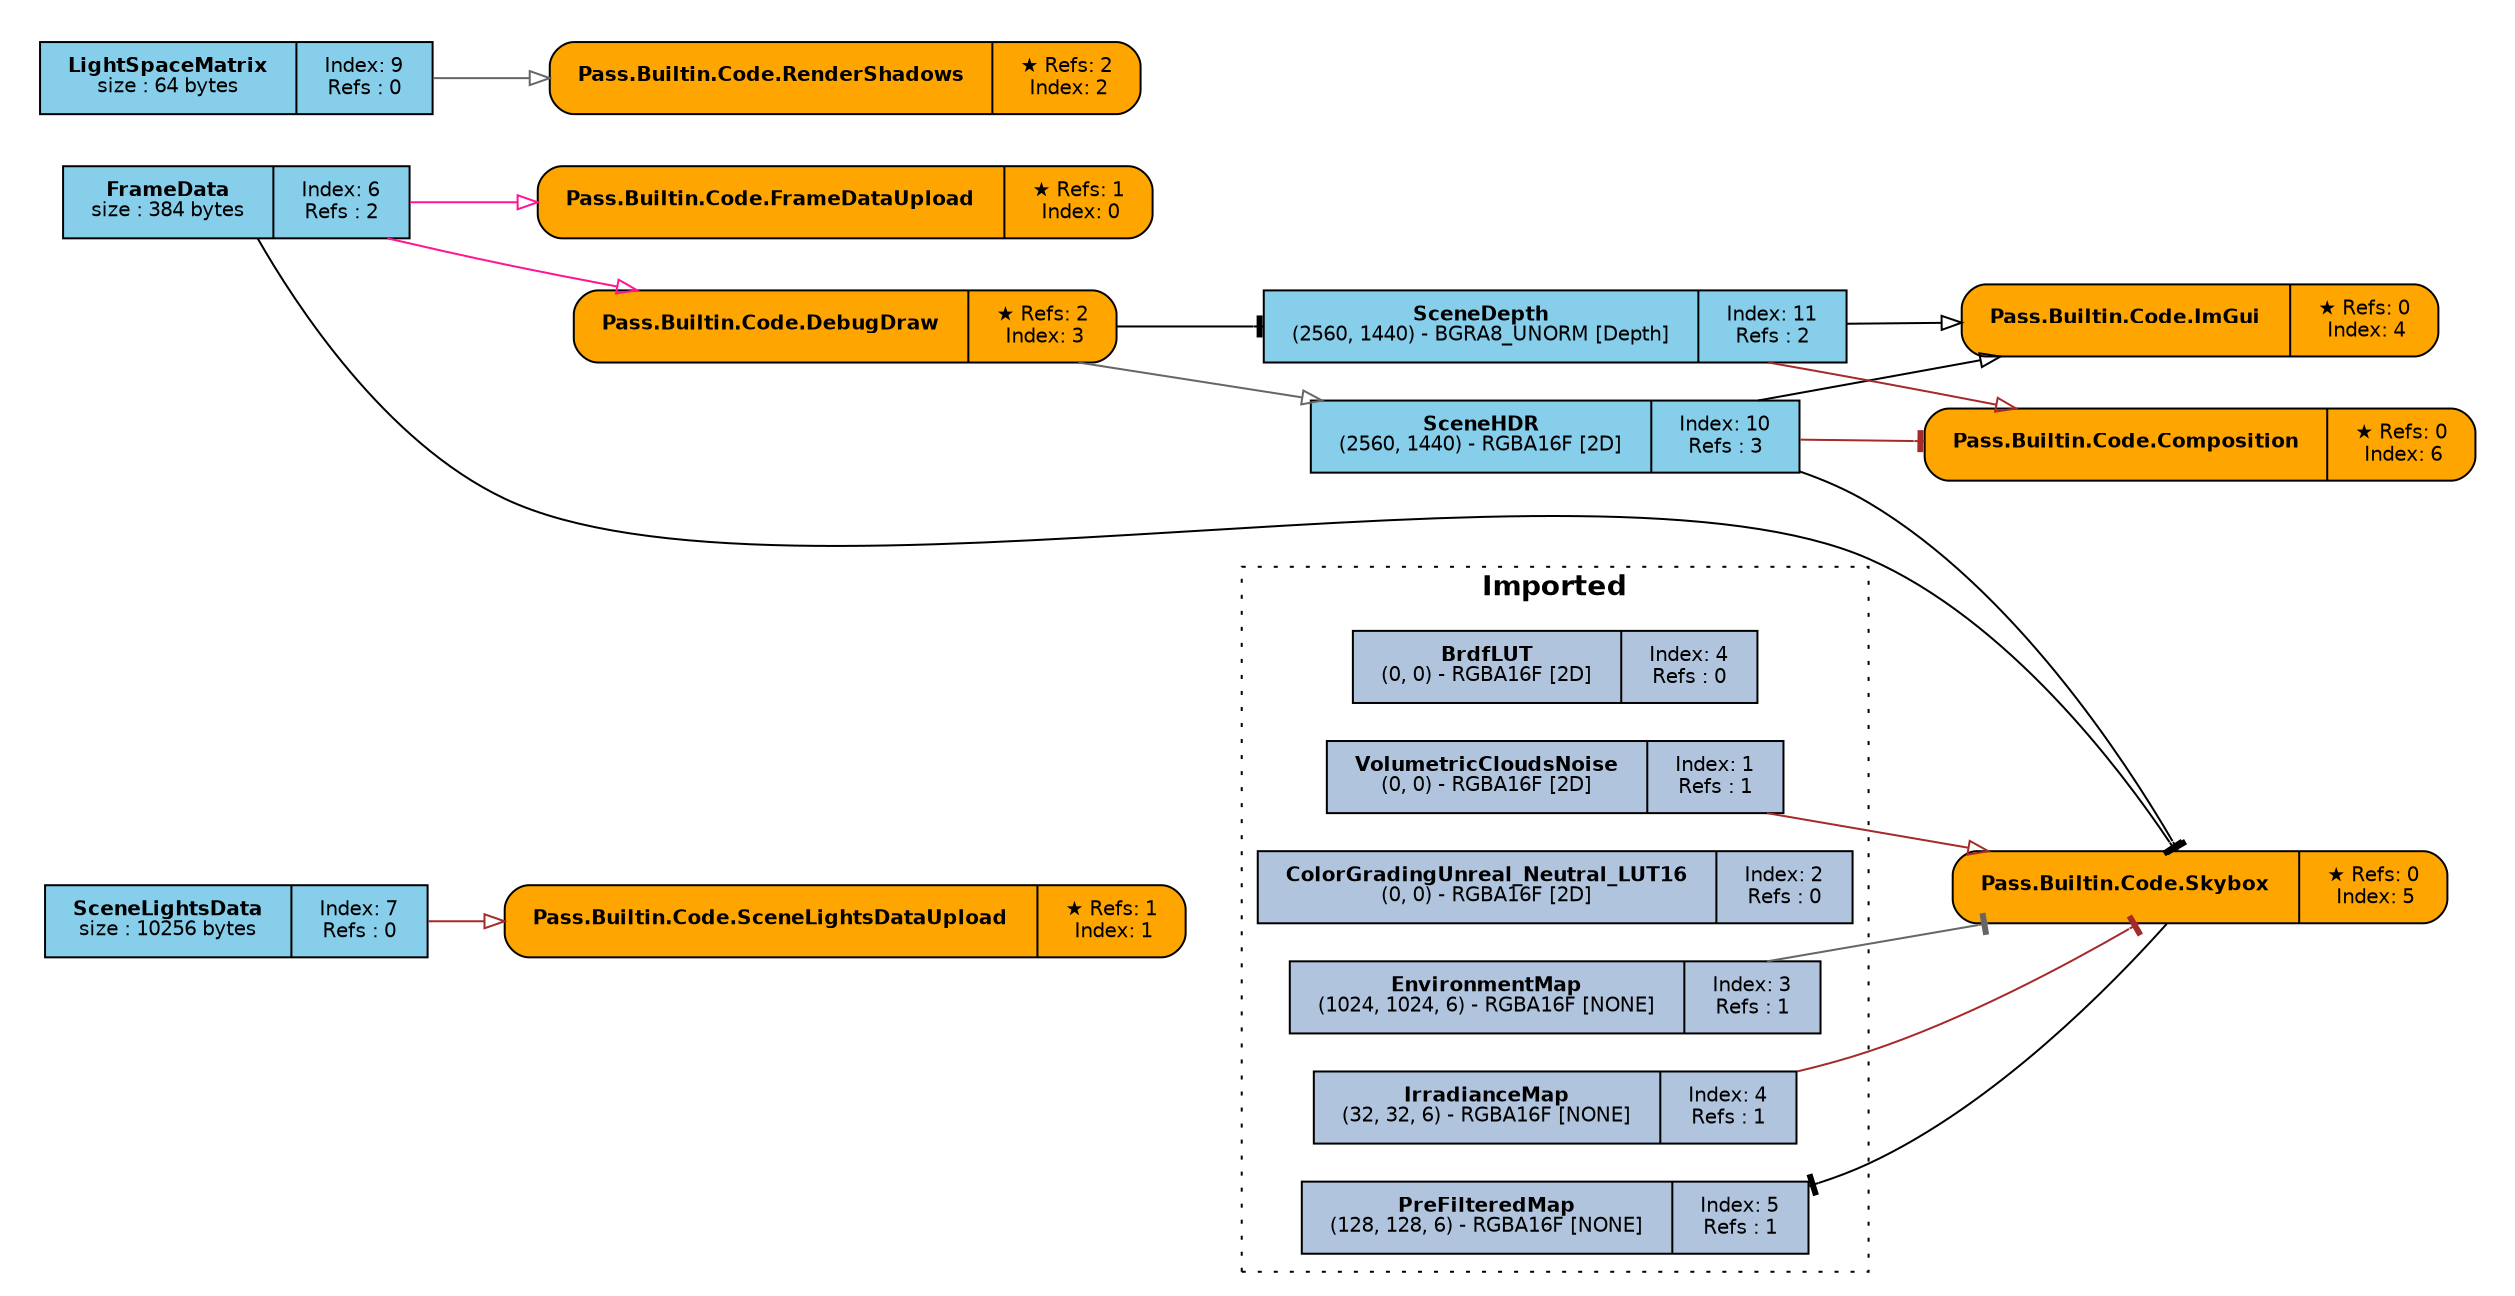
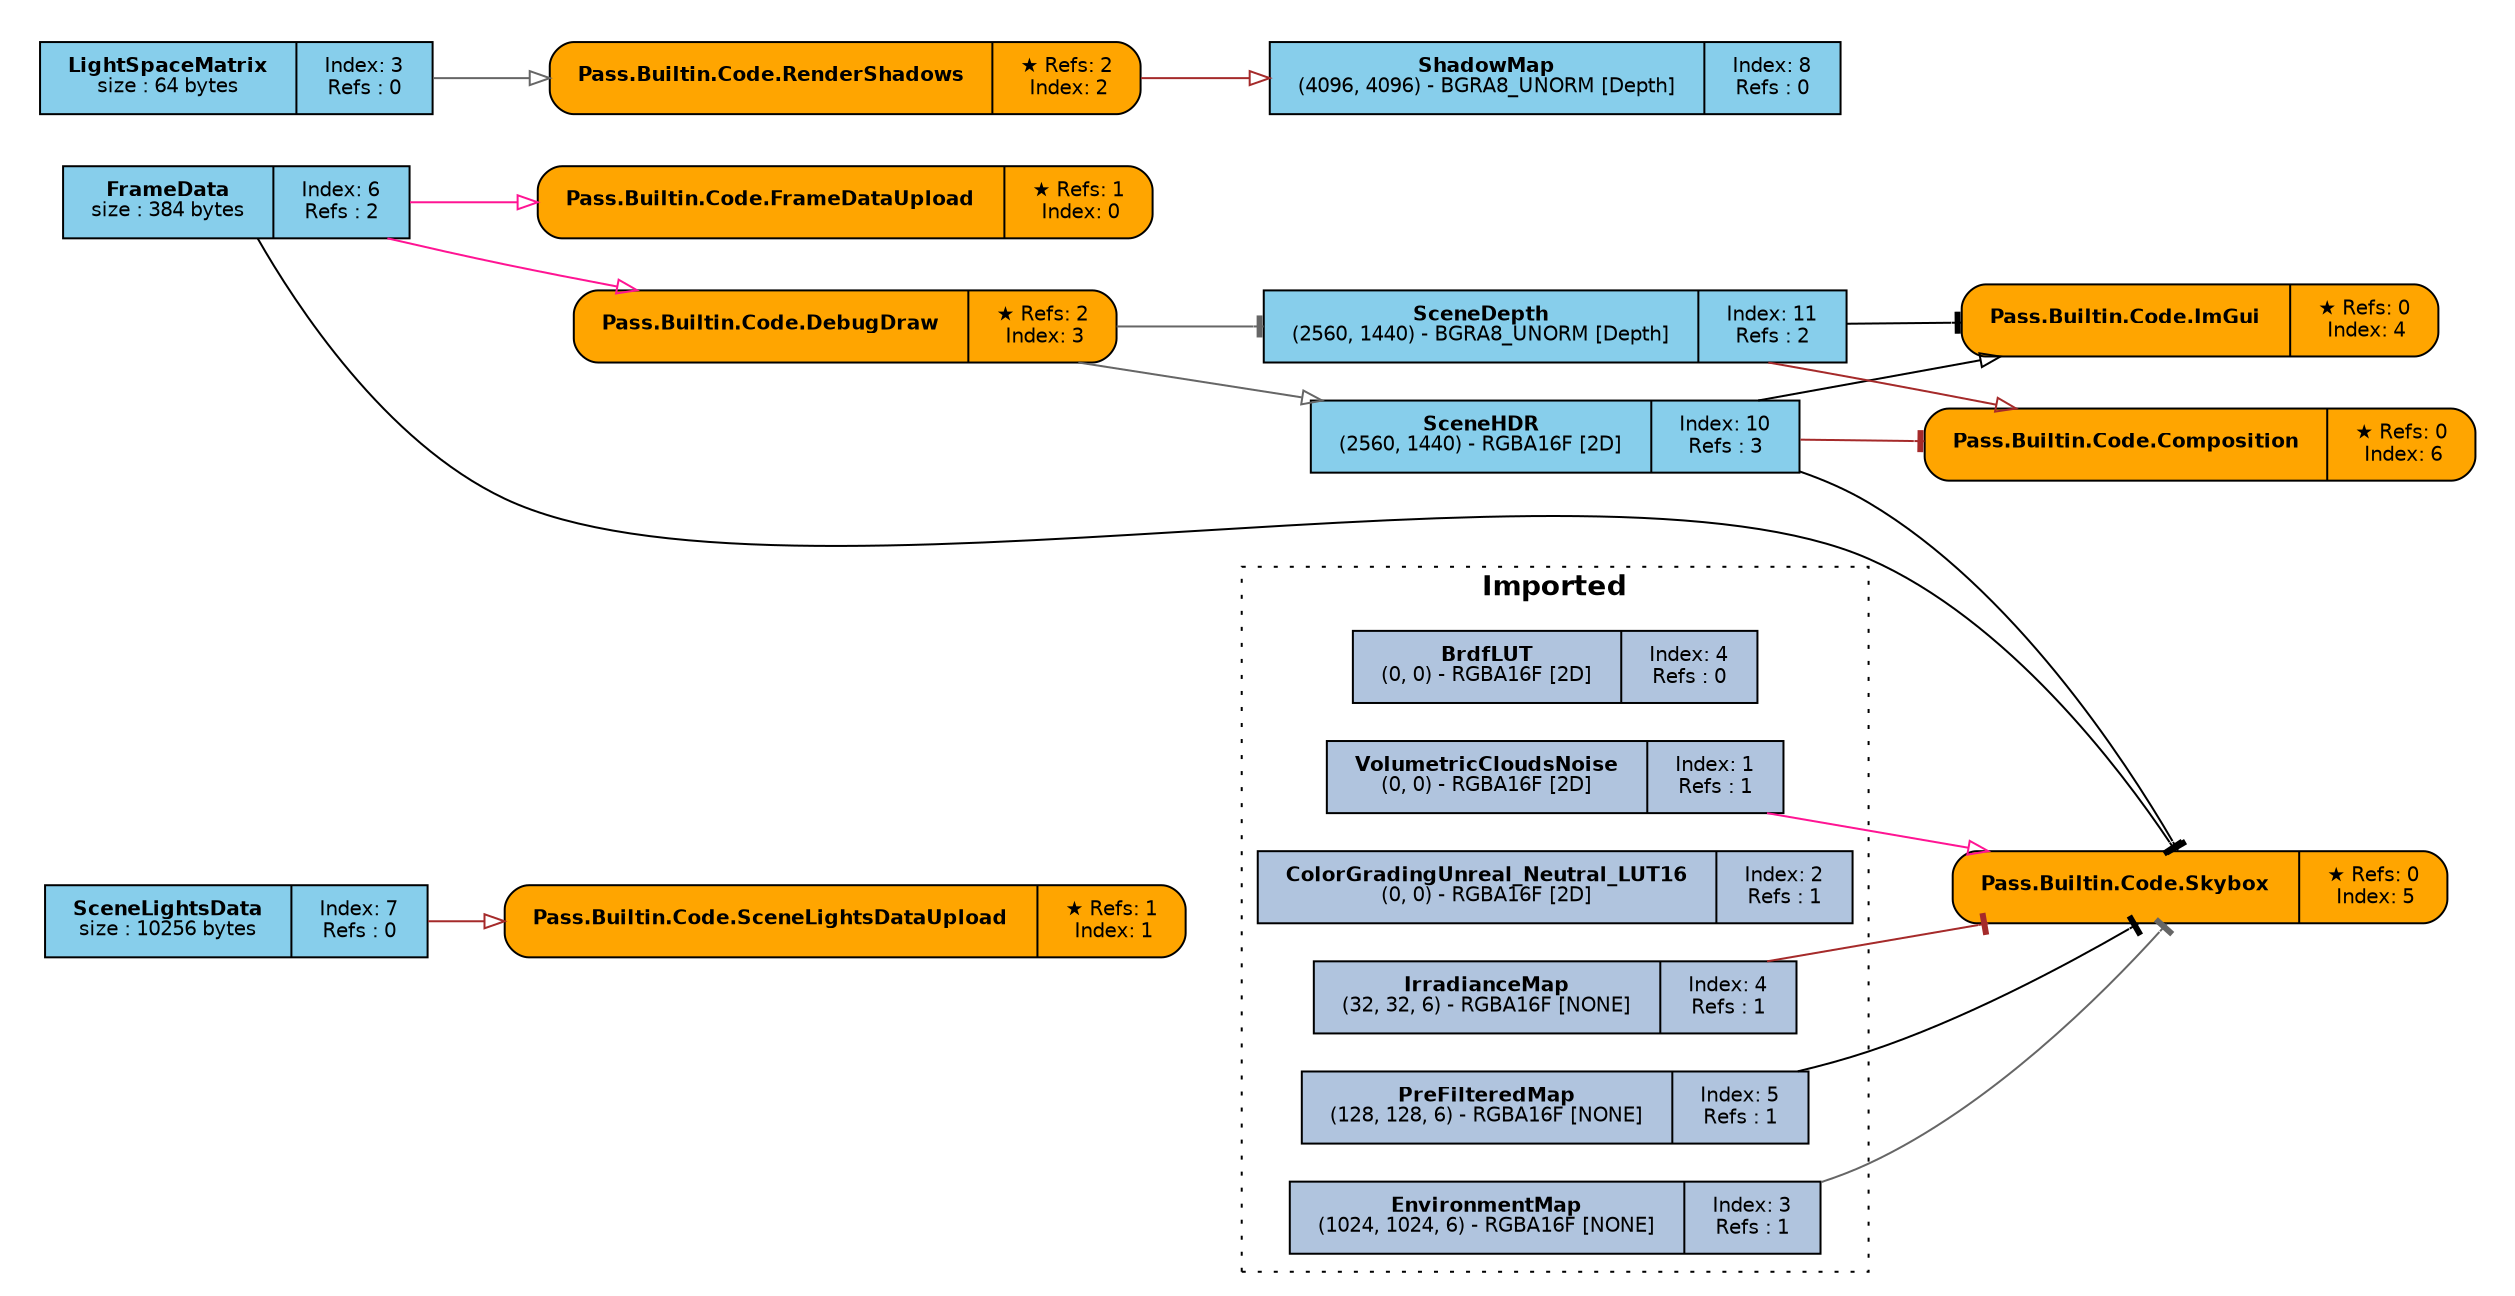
node "LightSpaceMatrix": text "Index: 9" -> "Index: 3"
node "ShadowMap": added
edge "SceneDepth" -> "Pass.Builtin.Code.ImGui": arrowhead onormal -> tee
edge "Pass.Builtin.Code.DebugDraw" -> "SceneDepth": color black -> gray40
edge "VolumetricCloudsNoise" -> "Pass.Builtin.Code.Skybox": color brown -> deeppink
node "ColorGradingUnreal_Neutral_LUT16": text "Refs : 0" -> "Refs : 1"
edge "Pass.Builtin.Code.Skybox" -> "PreFilteredMap": reversed
